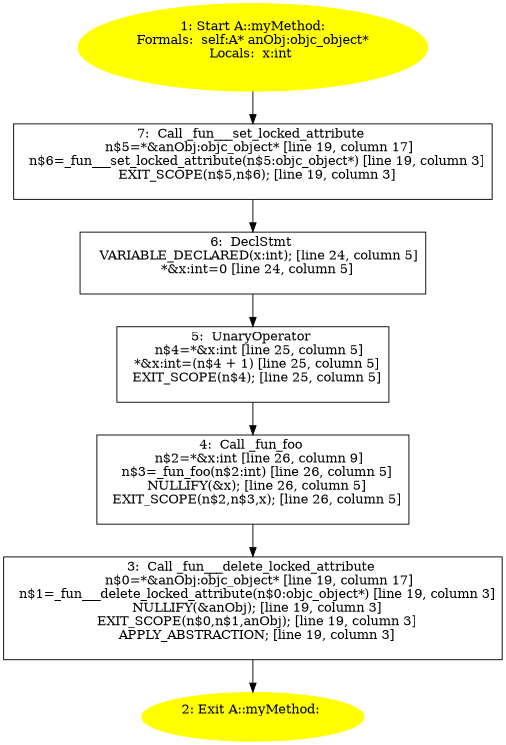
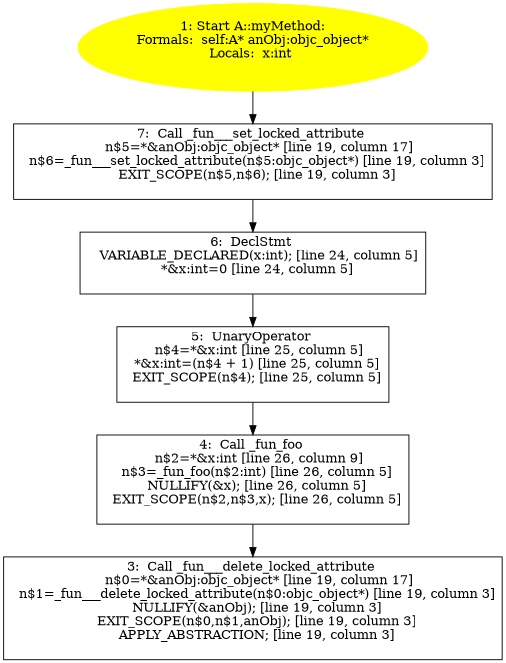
node "2: Exit A::myMethod:": removed
